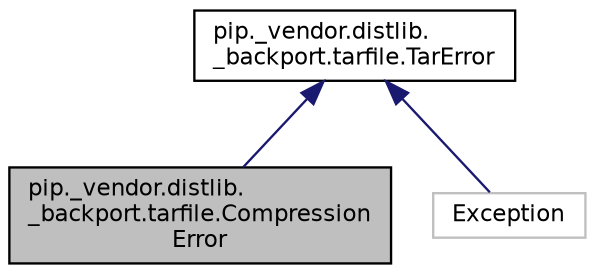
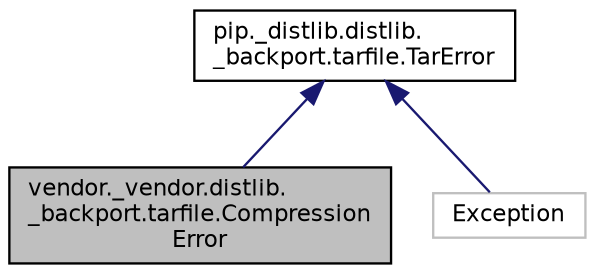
node "pip._vendor.distlib. _backport.tarfile.TarError": label "pip._vendor.distlib. _backport.tarfile.TarError" -> "pip._distlib.distlib. _backport.tarfile.TarError"
node "pip._vendor.distlib. _backport.tarfile.Compression Error": label "pip._vendor.distlib. _backport.tarfile.Compression Error" -> "vendor._vendor.distlib. _backport.tarfile.Compression Error"
